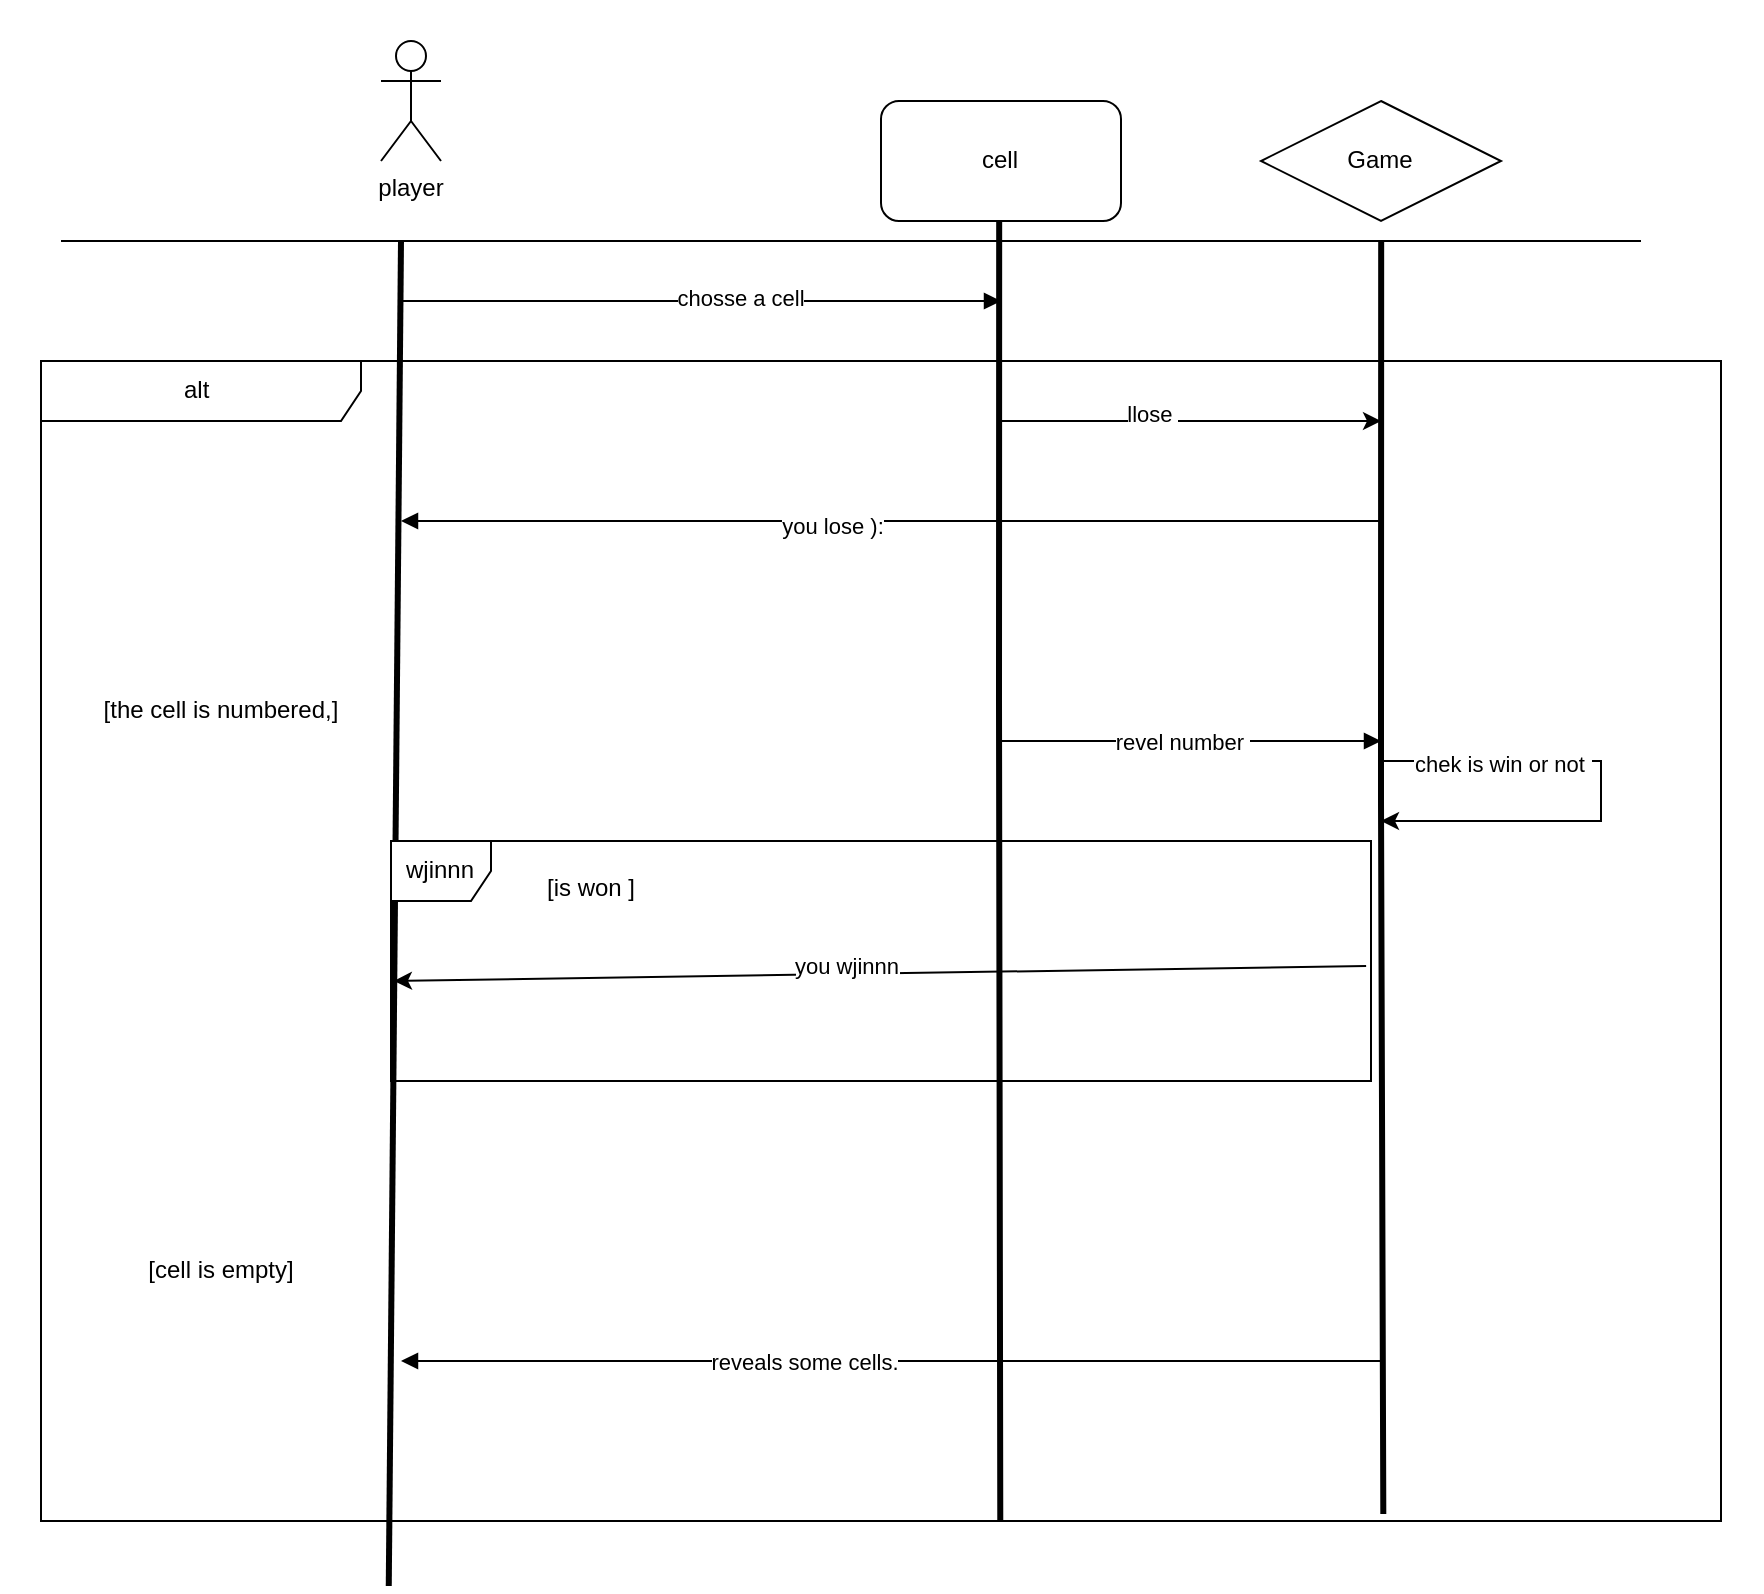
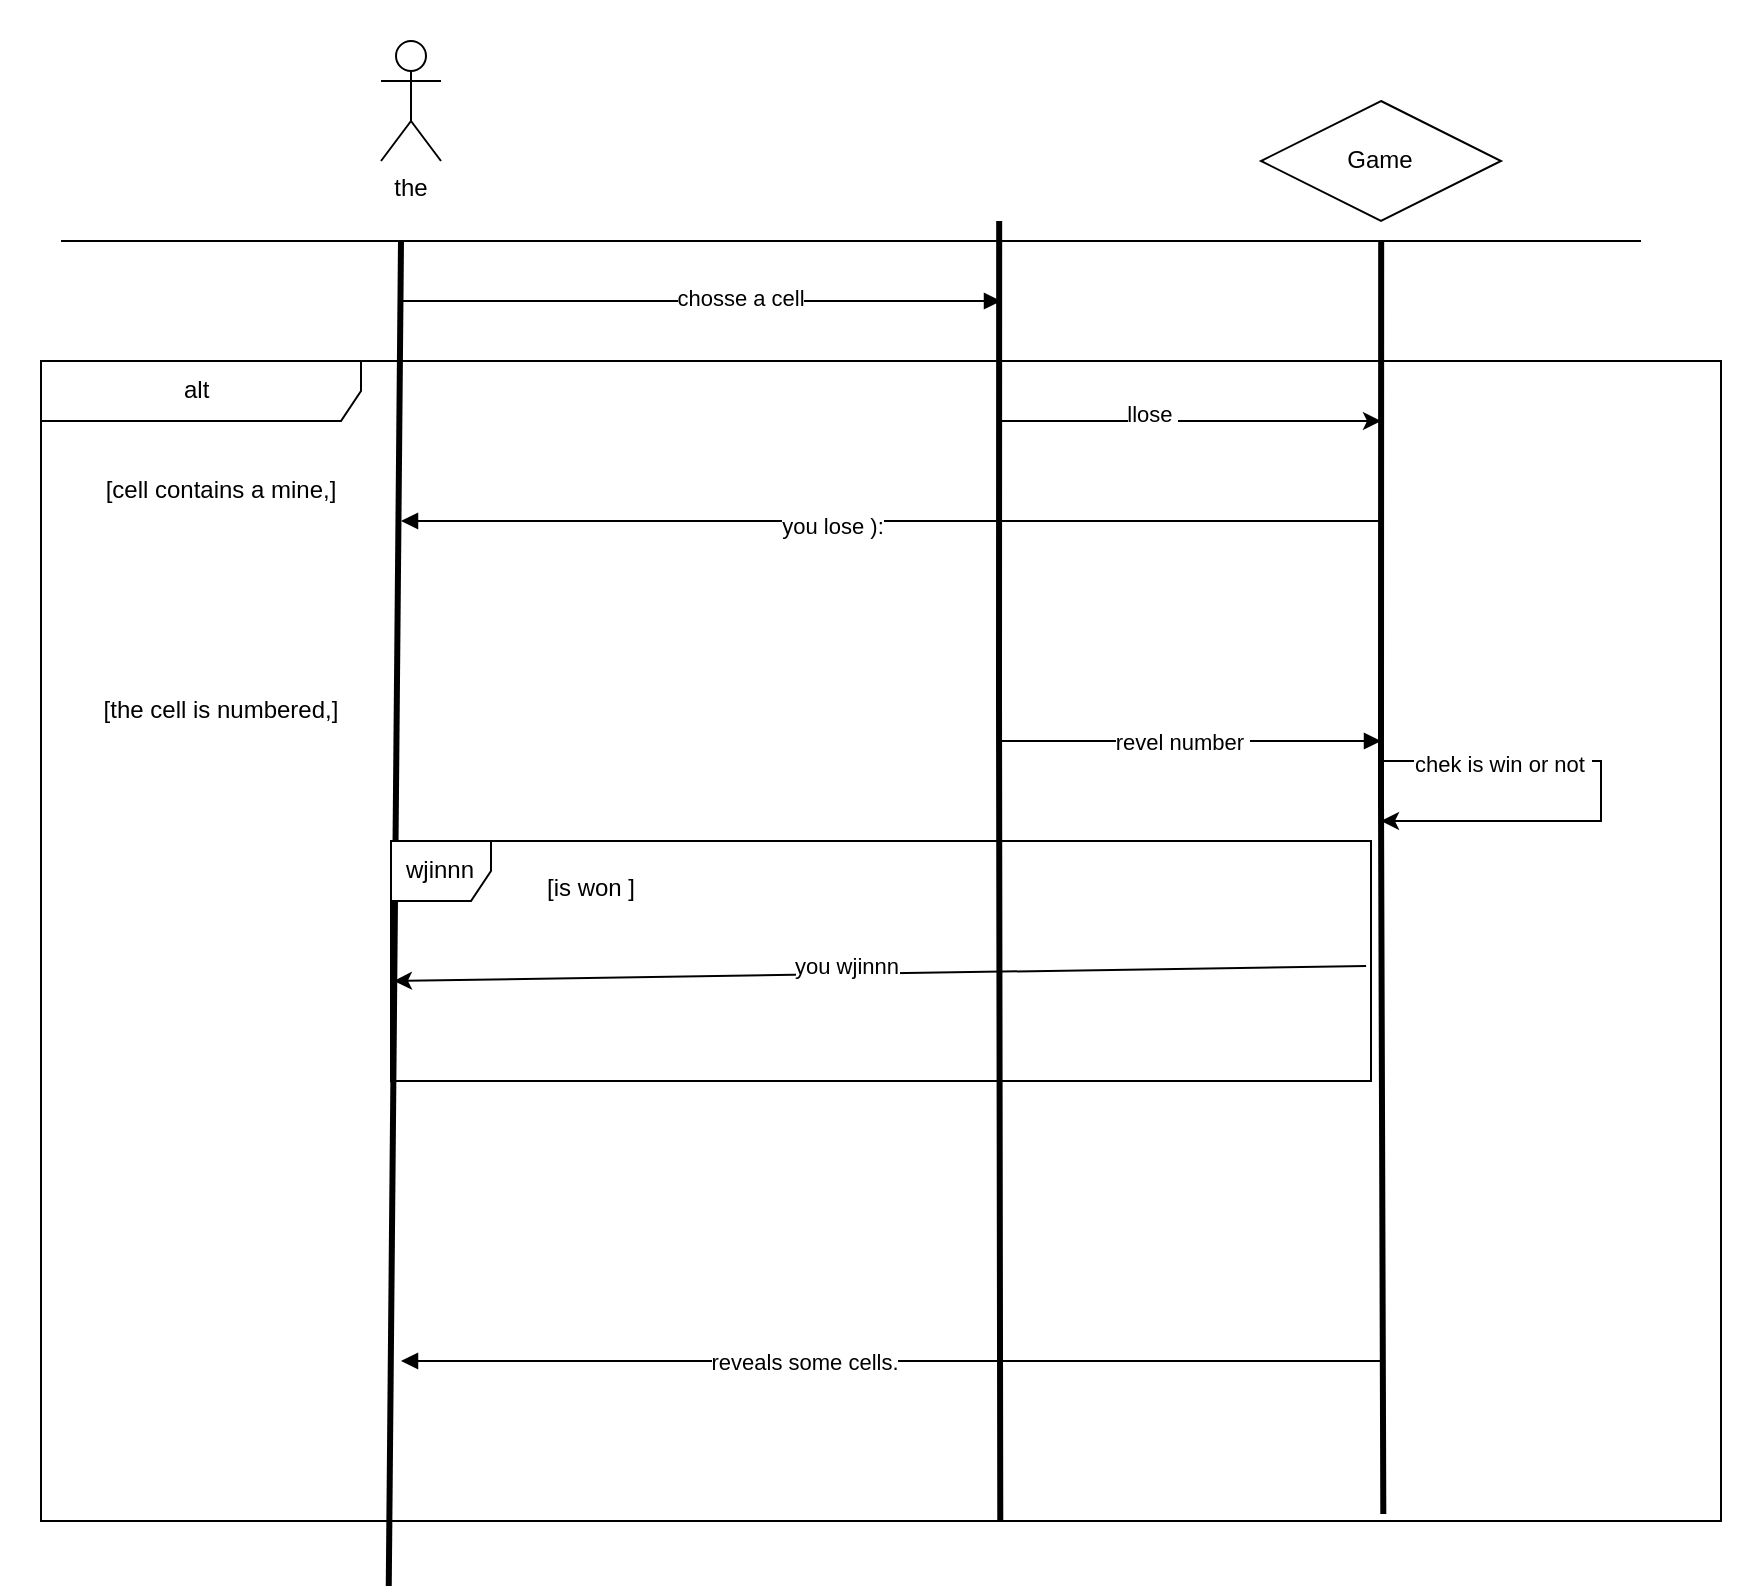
node "cell": removed
node "player": label "player" -> "the"
node "[cell contains a mine,]": added
node "[cell is empty]": removed
